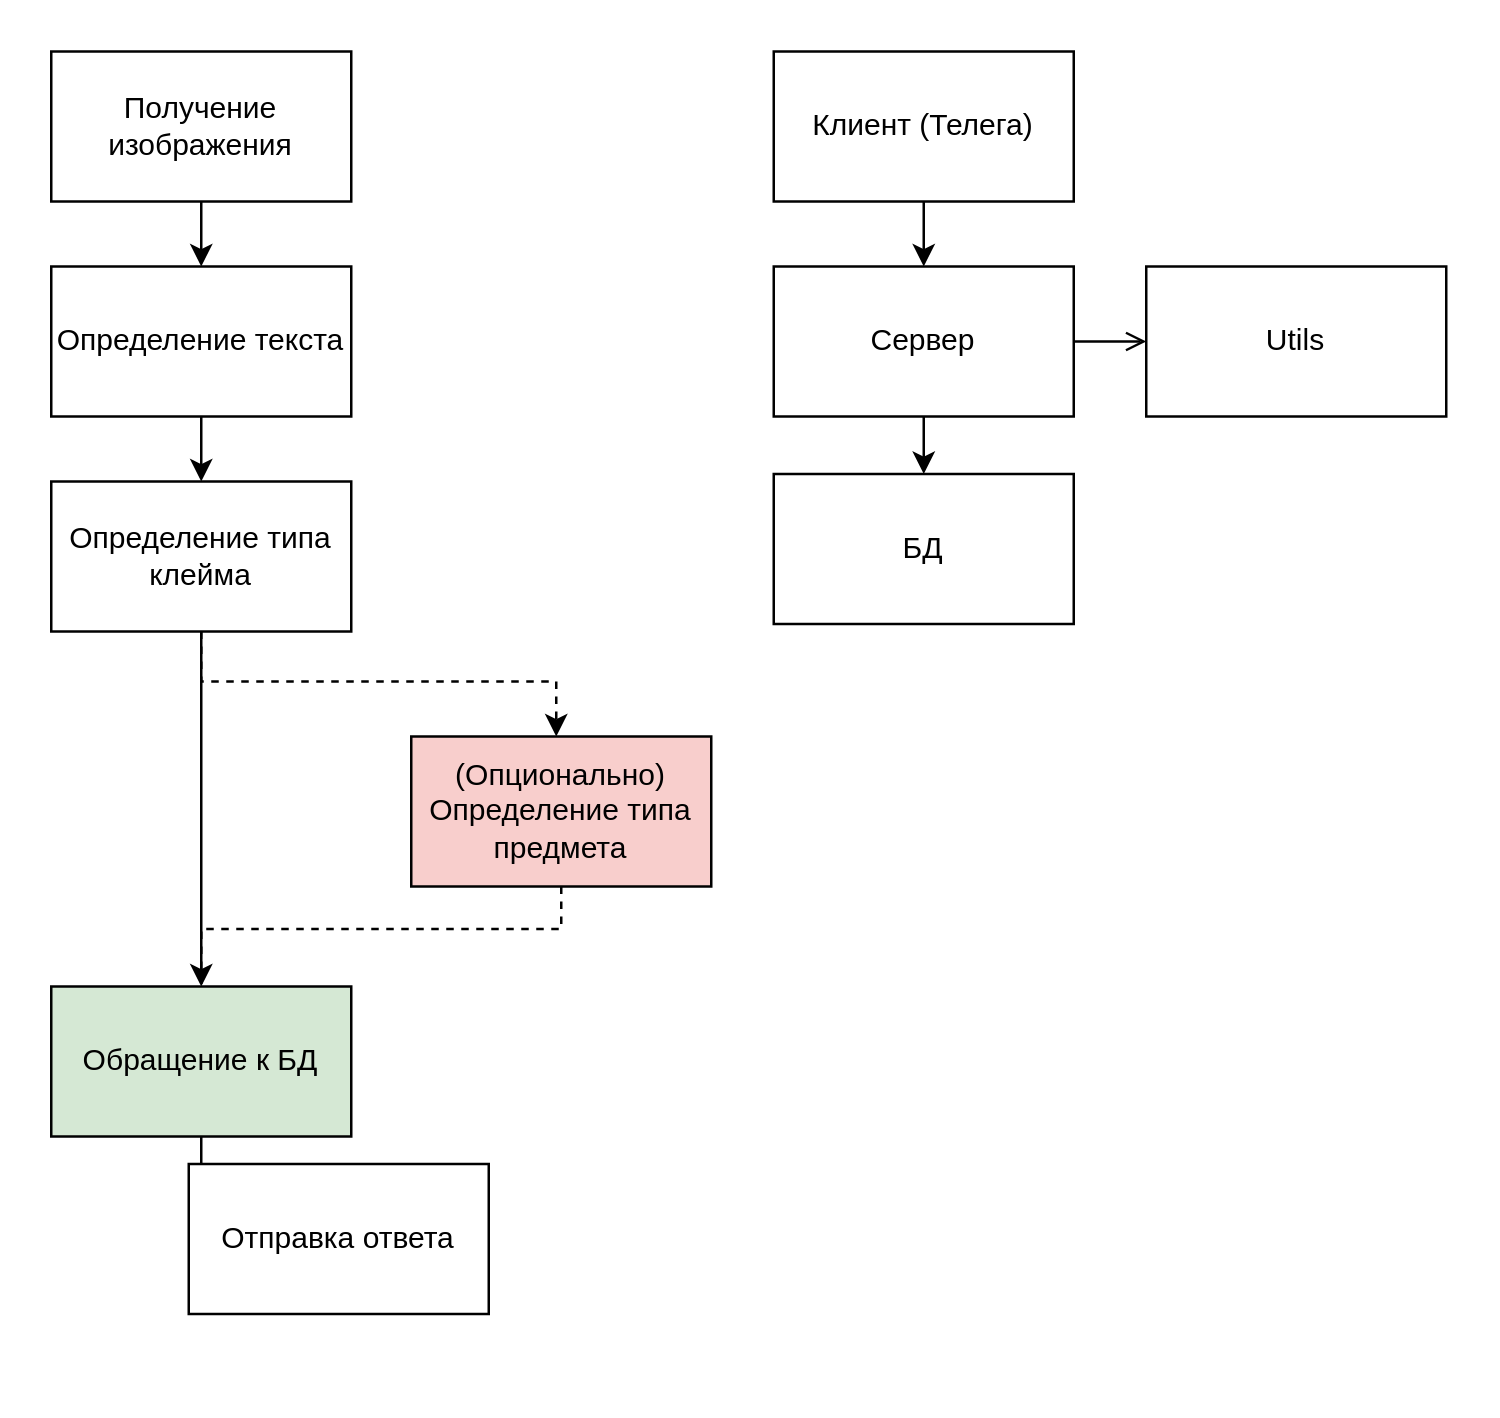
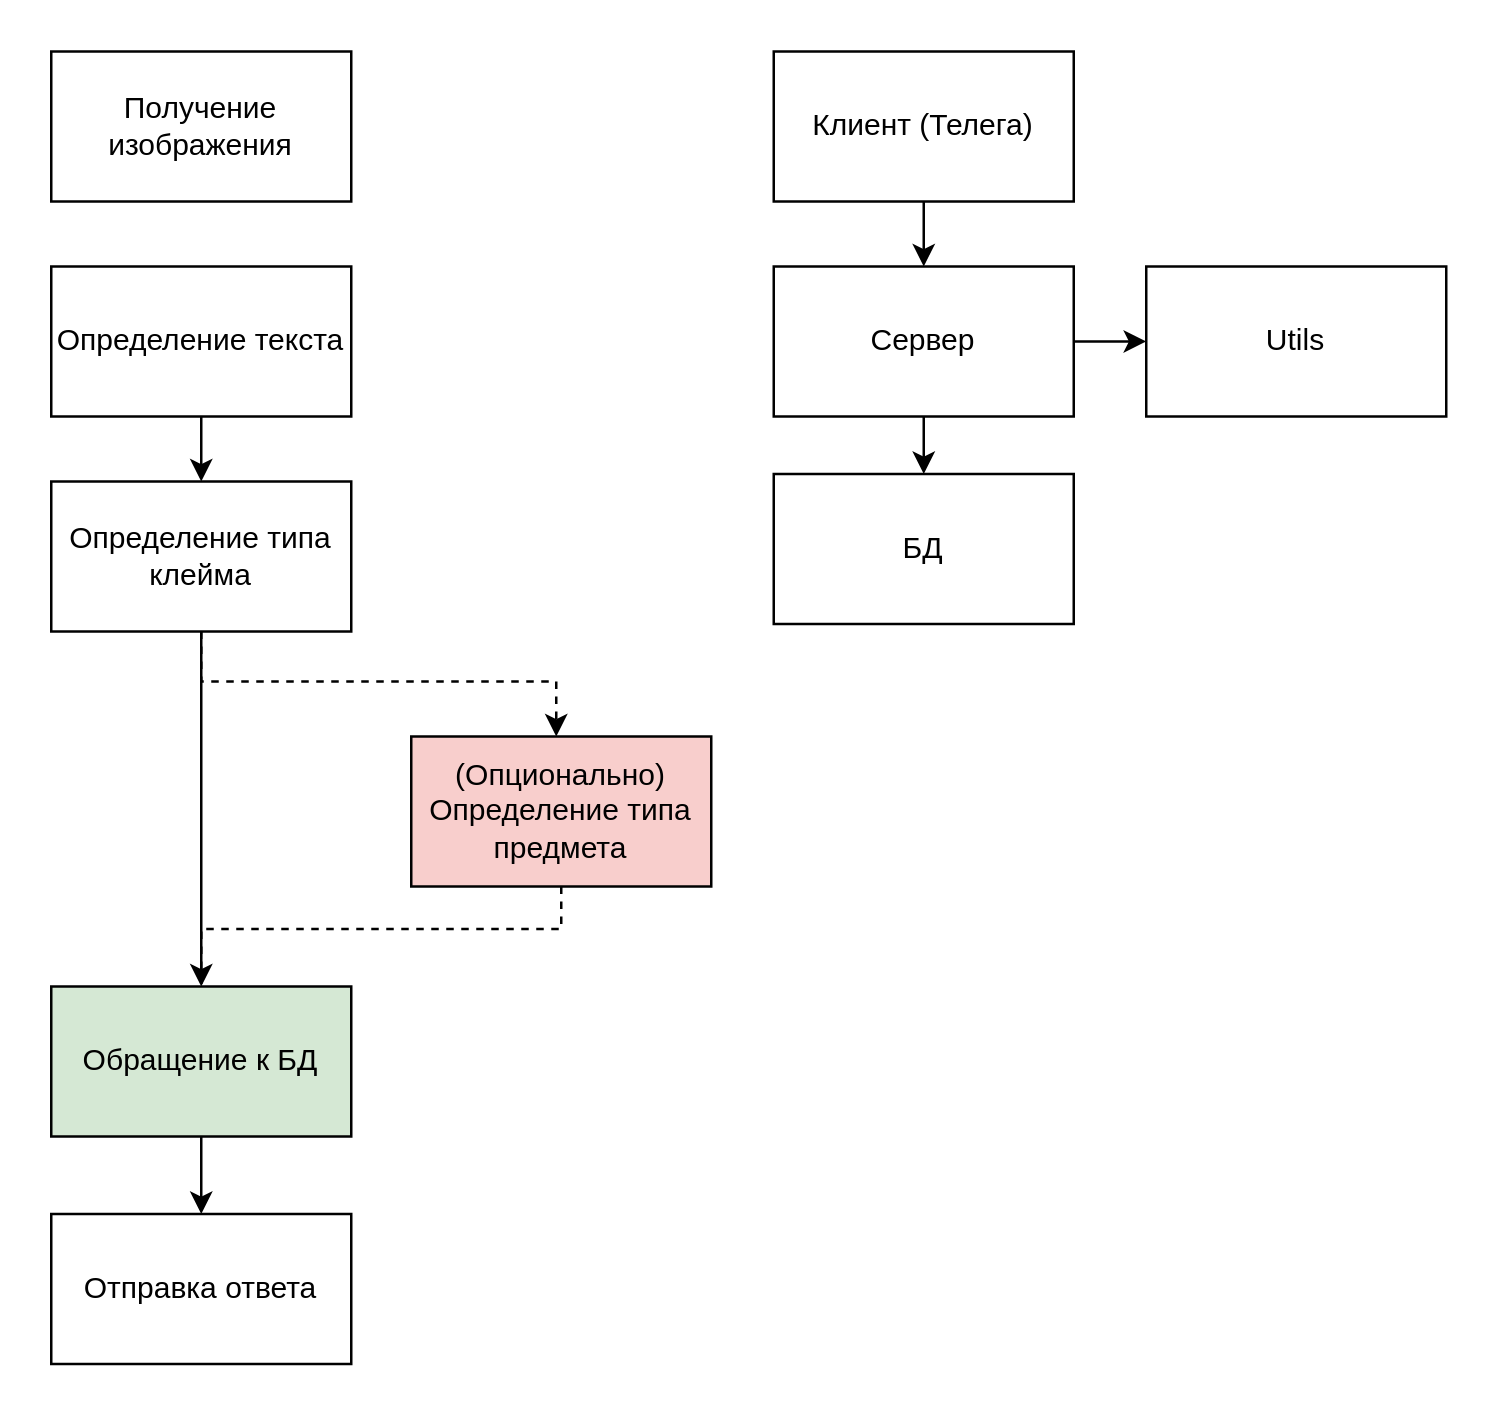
edge "Получение изображения" -> "Определение текста": removed
edge "Сервер" -> "Utils": arrowhead open -> classic
node "Отправка ответа": moved (339, 1239) -> (201, 1289)
